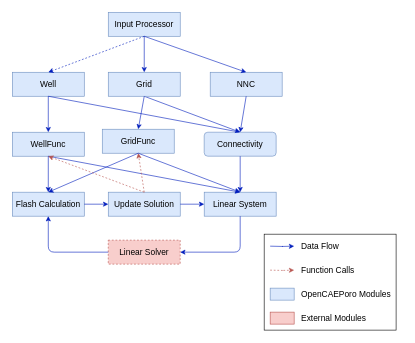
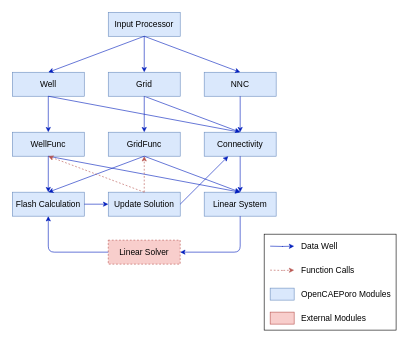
edge "Input Processor" -> "Well": style dashed -> solid
node "NNC": moved (246, 84) -> (240, 84)
node "GridFunc": moved (138, 141) -> (144, 144)
node "Connectivity": shape rounded rectangle -> rectangle
edge "Update Solution" -> "Linear System": now "Update Solution" -> "Connectivity"
node "Data Flow": label "Data Flow" -> "Data Well"
